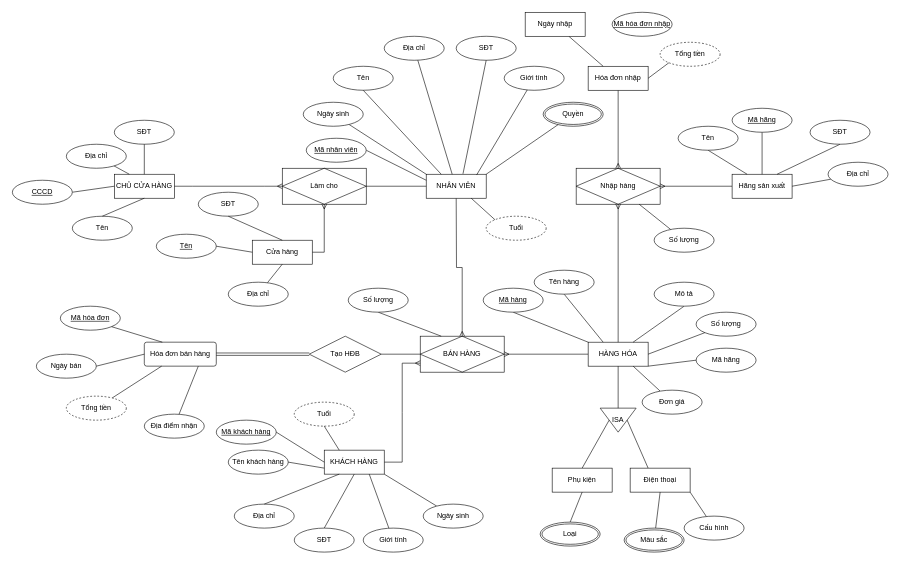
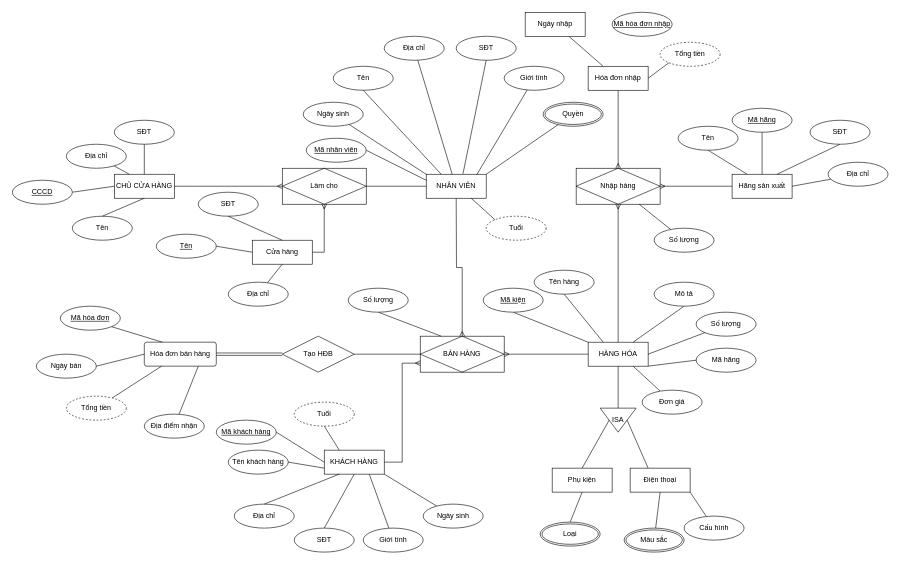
node "Mã hàng": label "Mã hàng" -> "Mã kiện"
node "Tạo HĐB": moved (345, 354) -> (318, 354)
